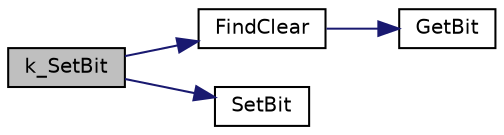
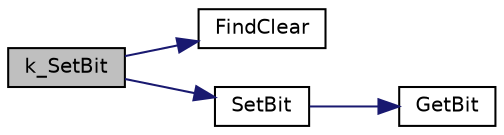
edge "FindClear" -> "GetBit": now "SetBit" -> "GetBit"
